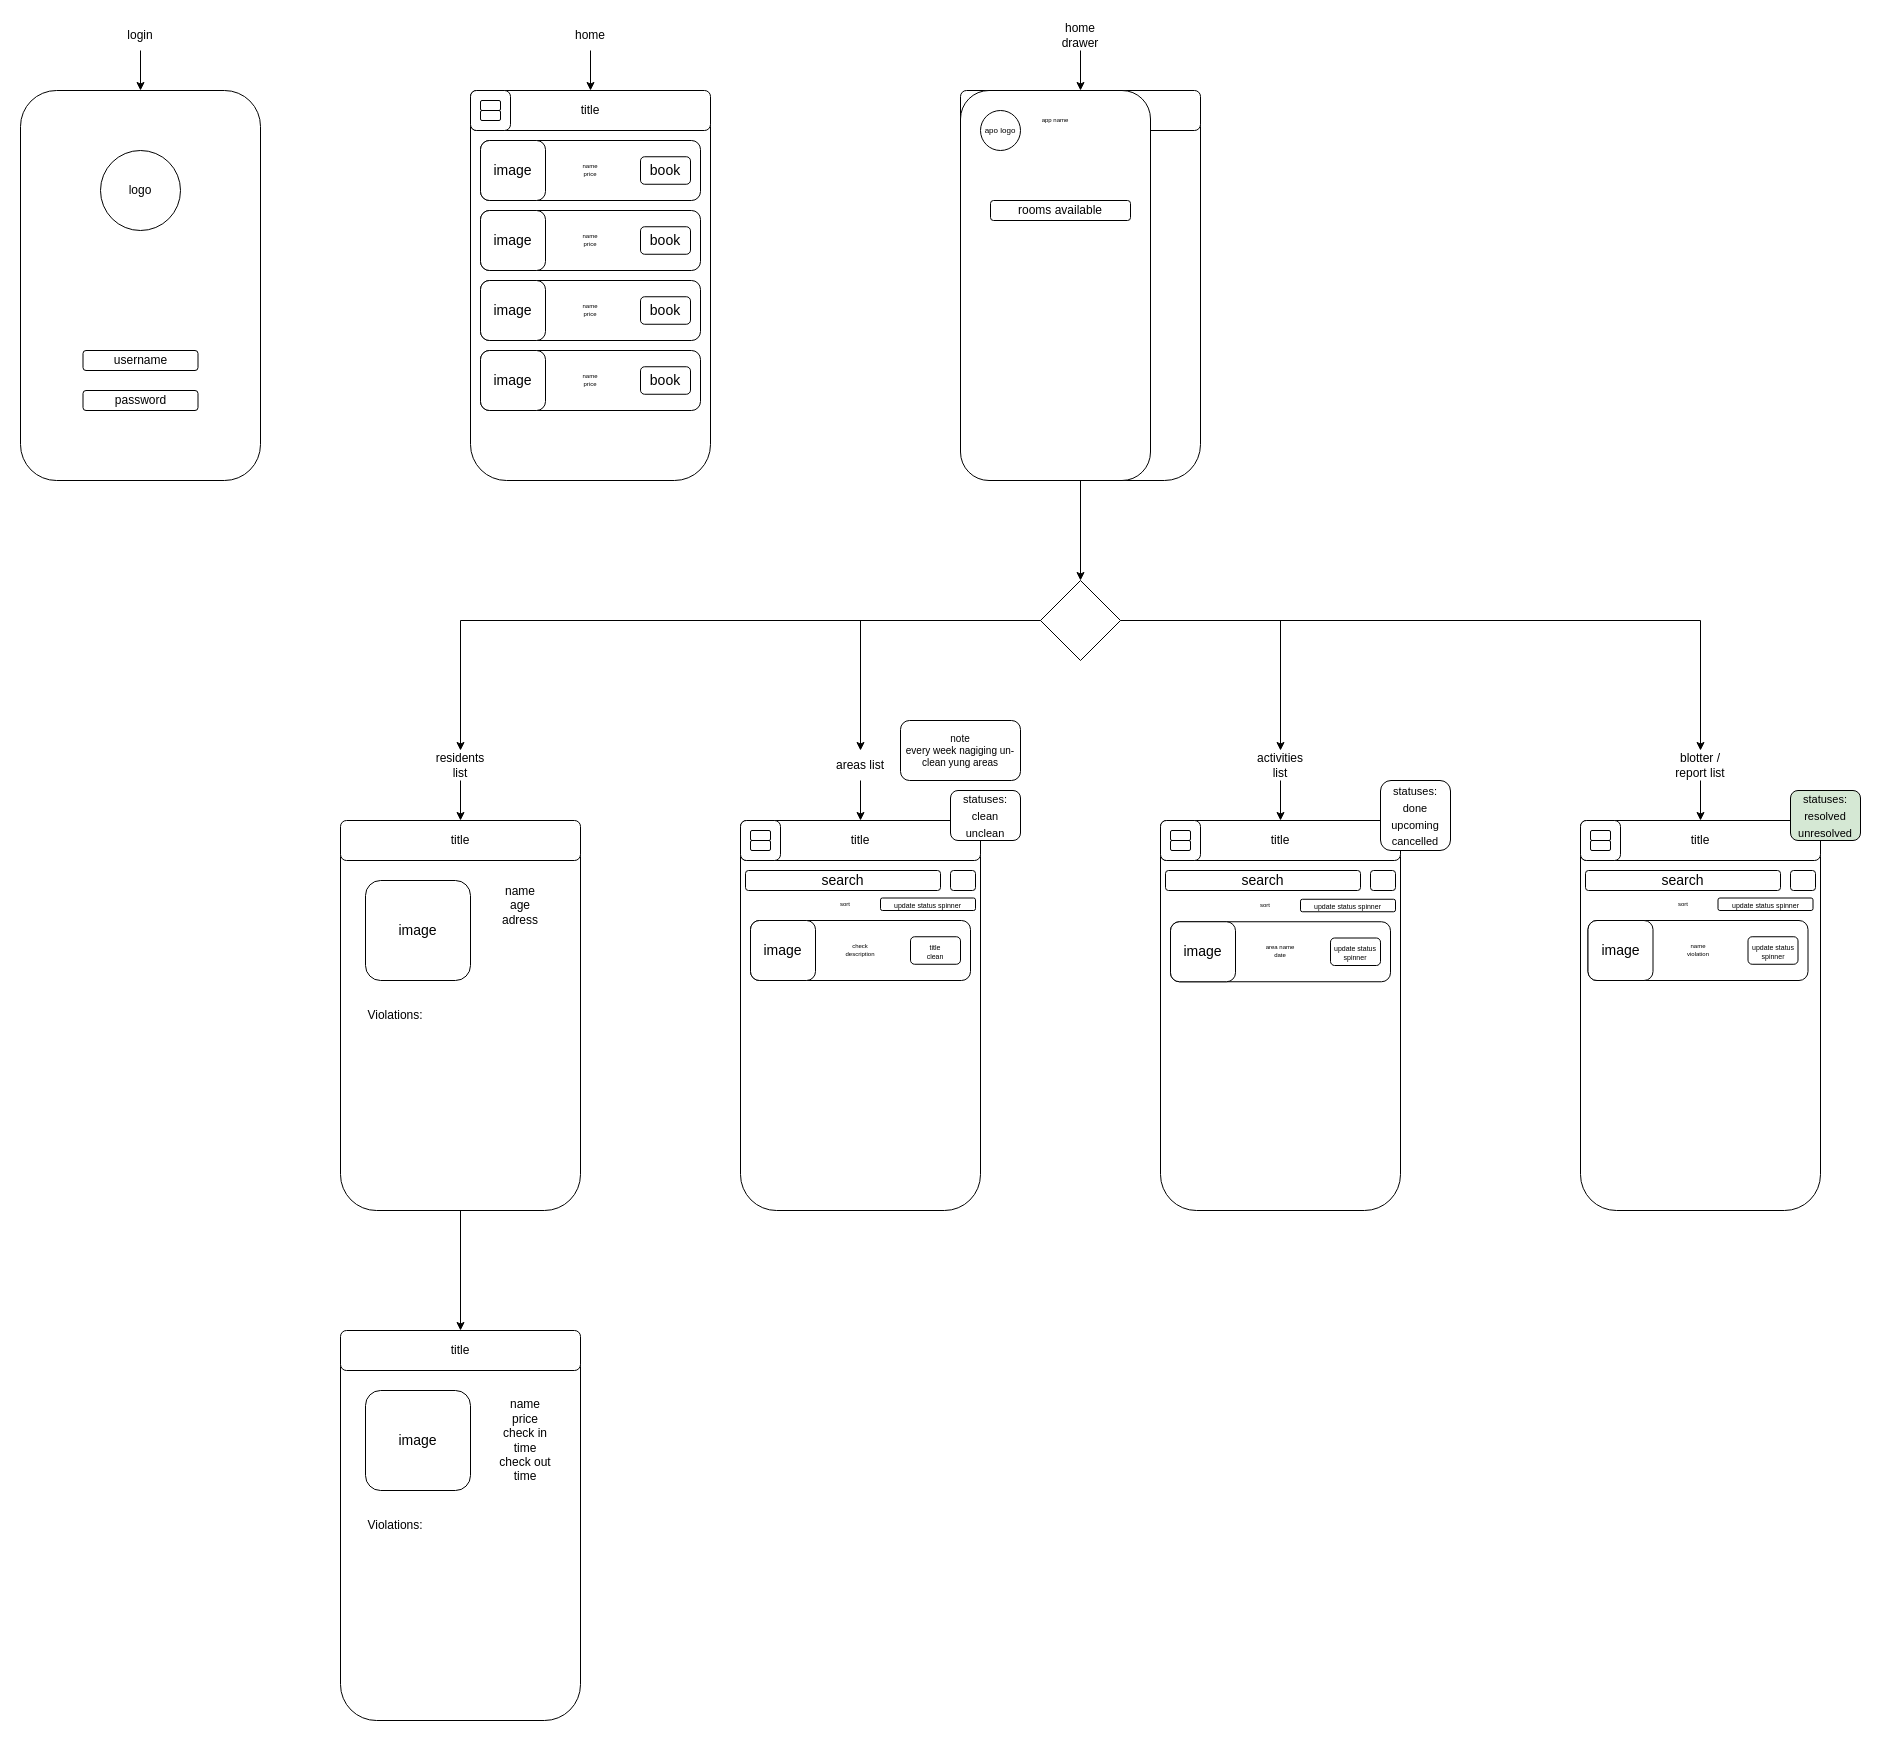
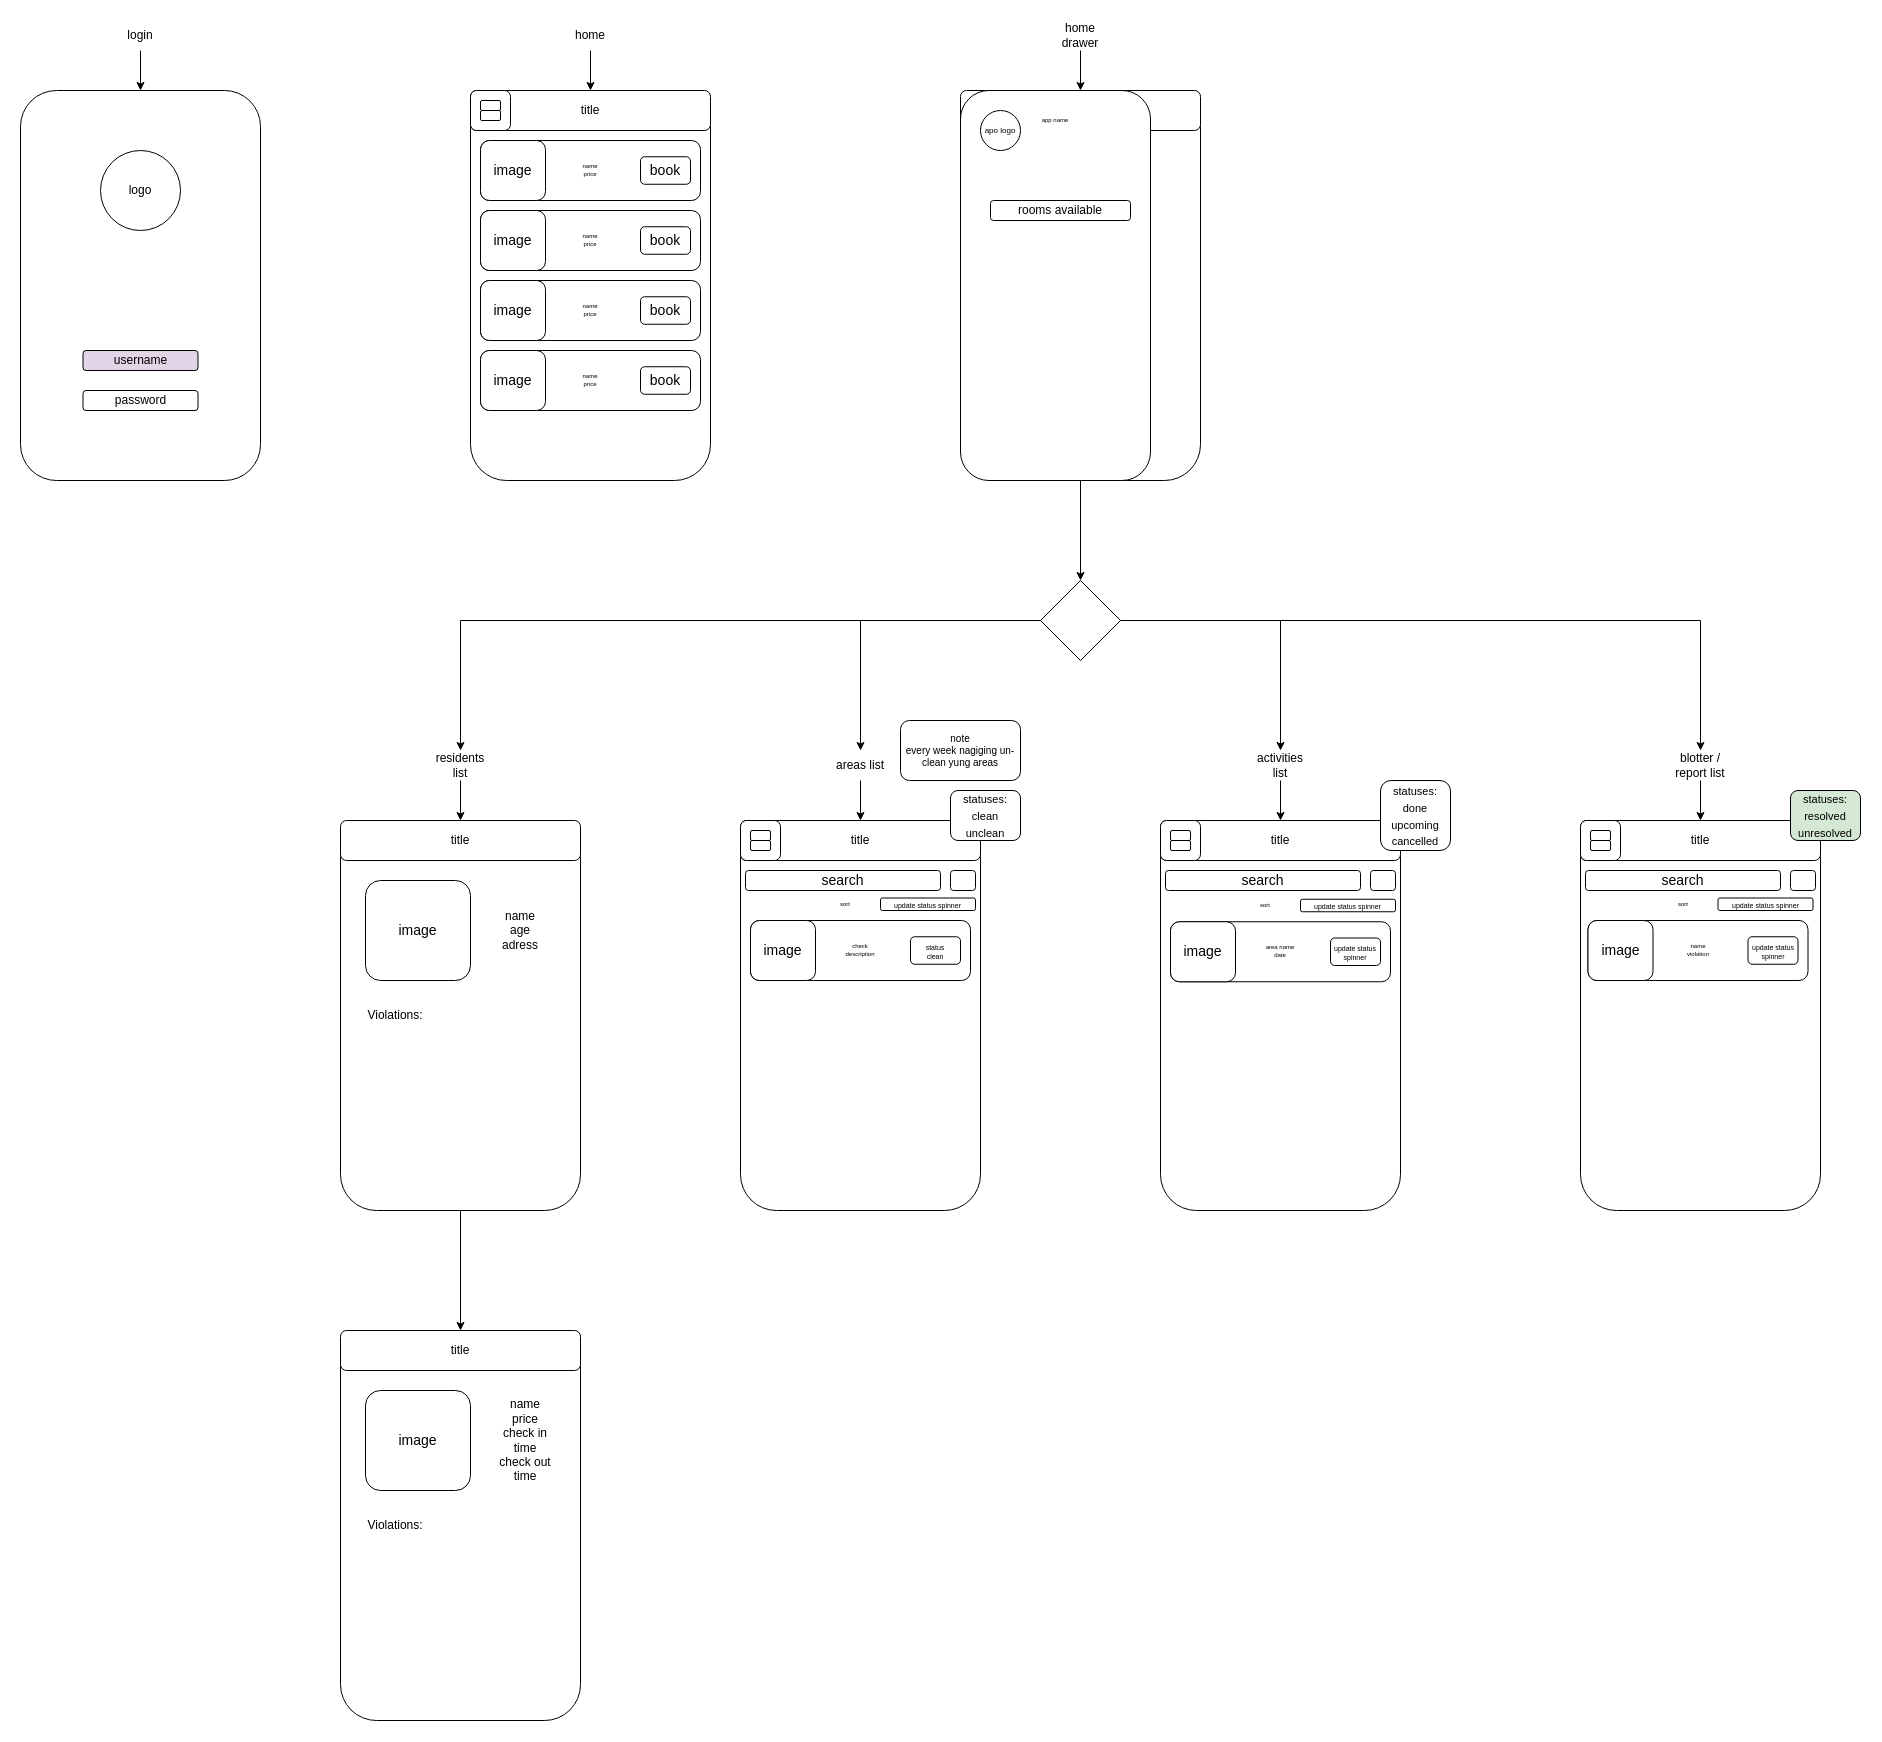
node "username": fillcolor #ffffff -> #e1d5e7
node "name age adress": moved (521, 906) -> (521, 931)
node "title clean": label "title clean" -> "status clean"
